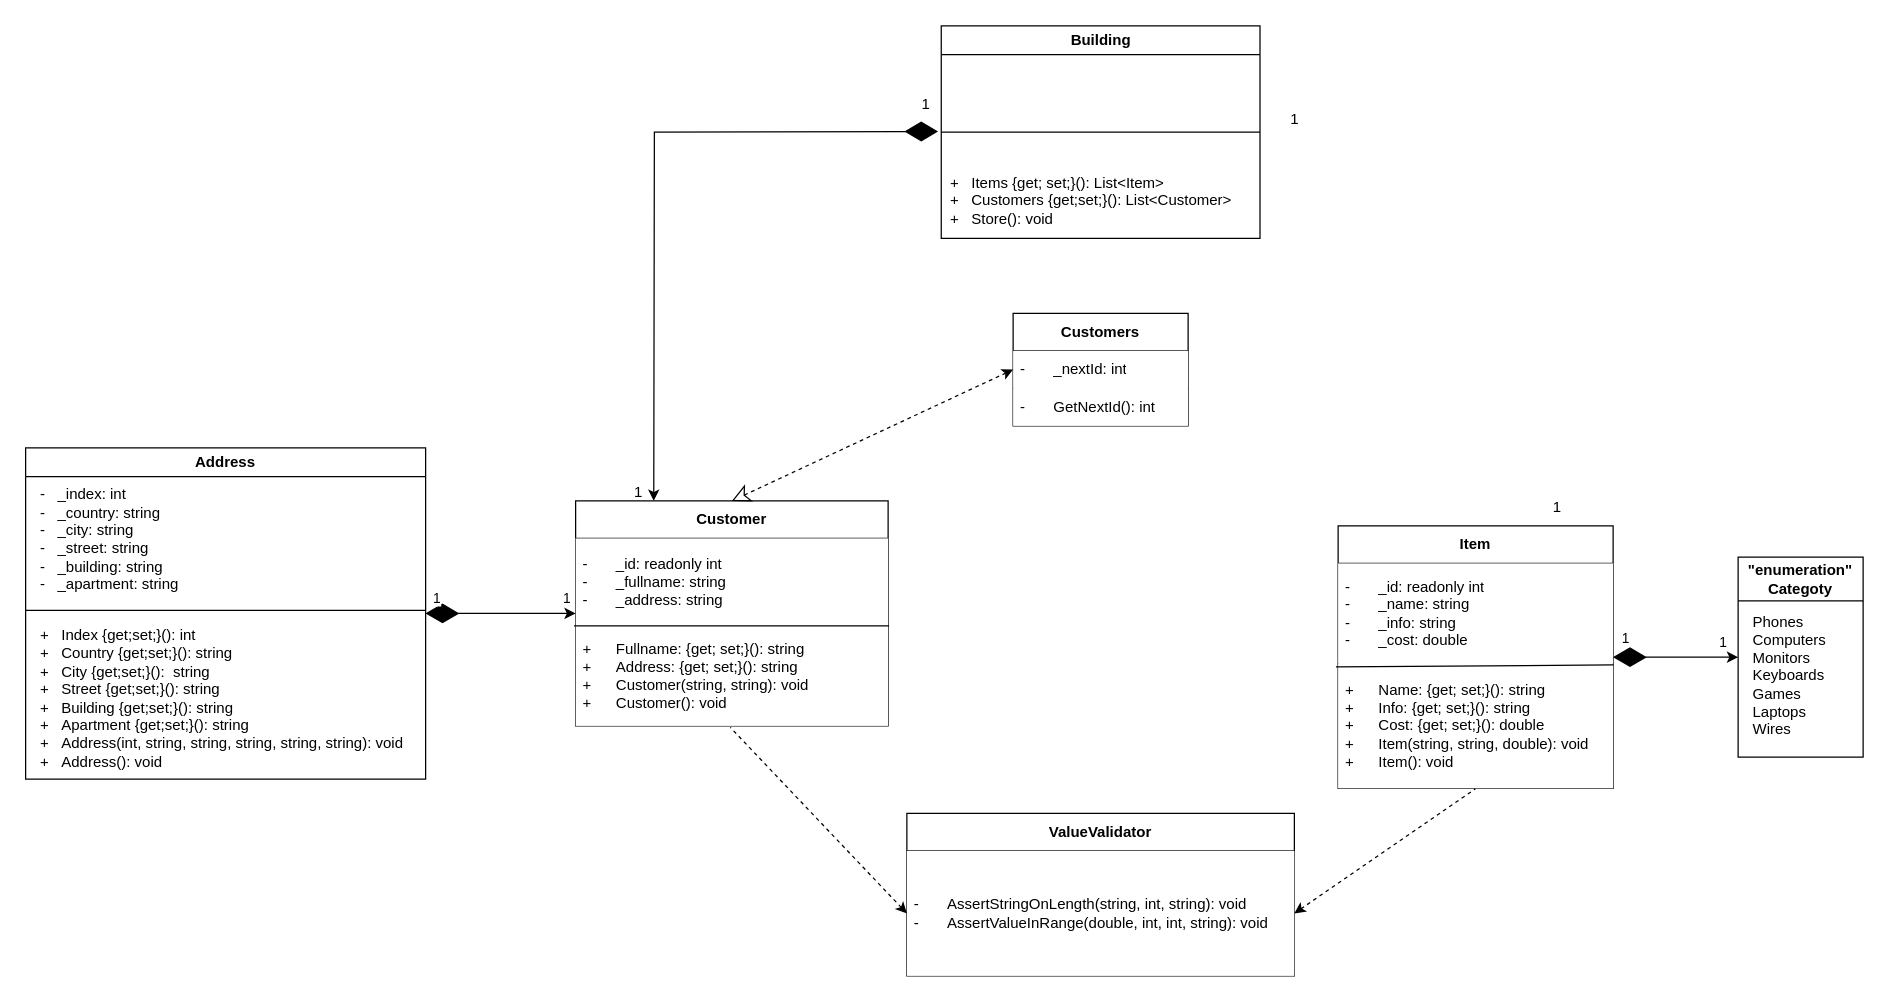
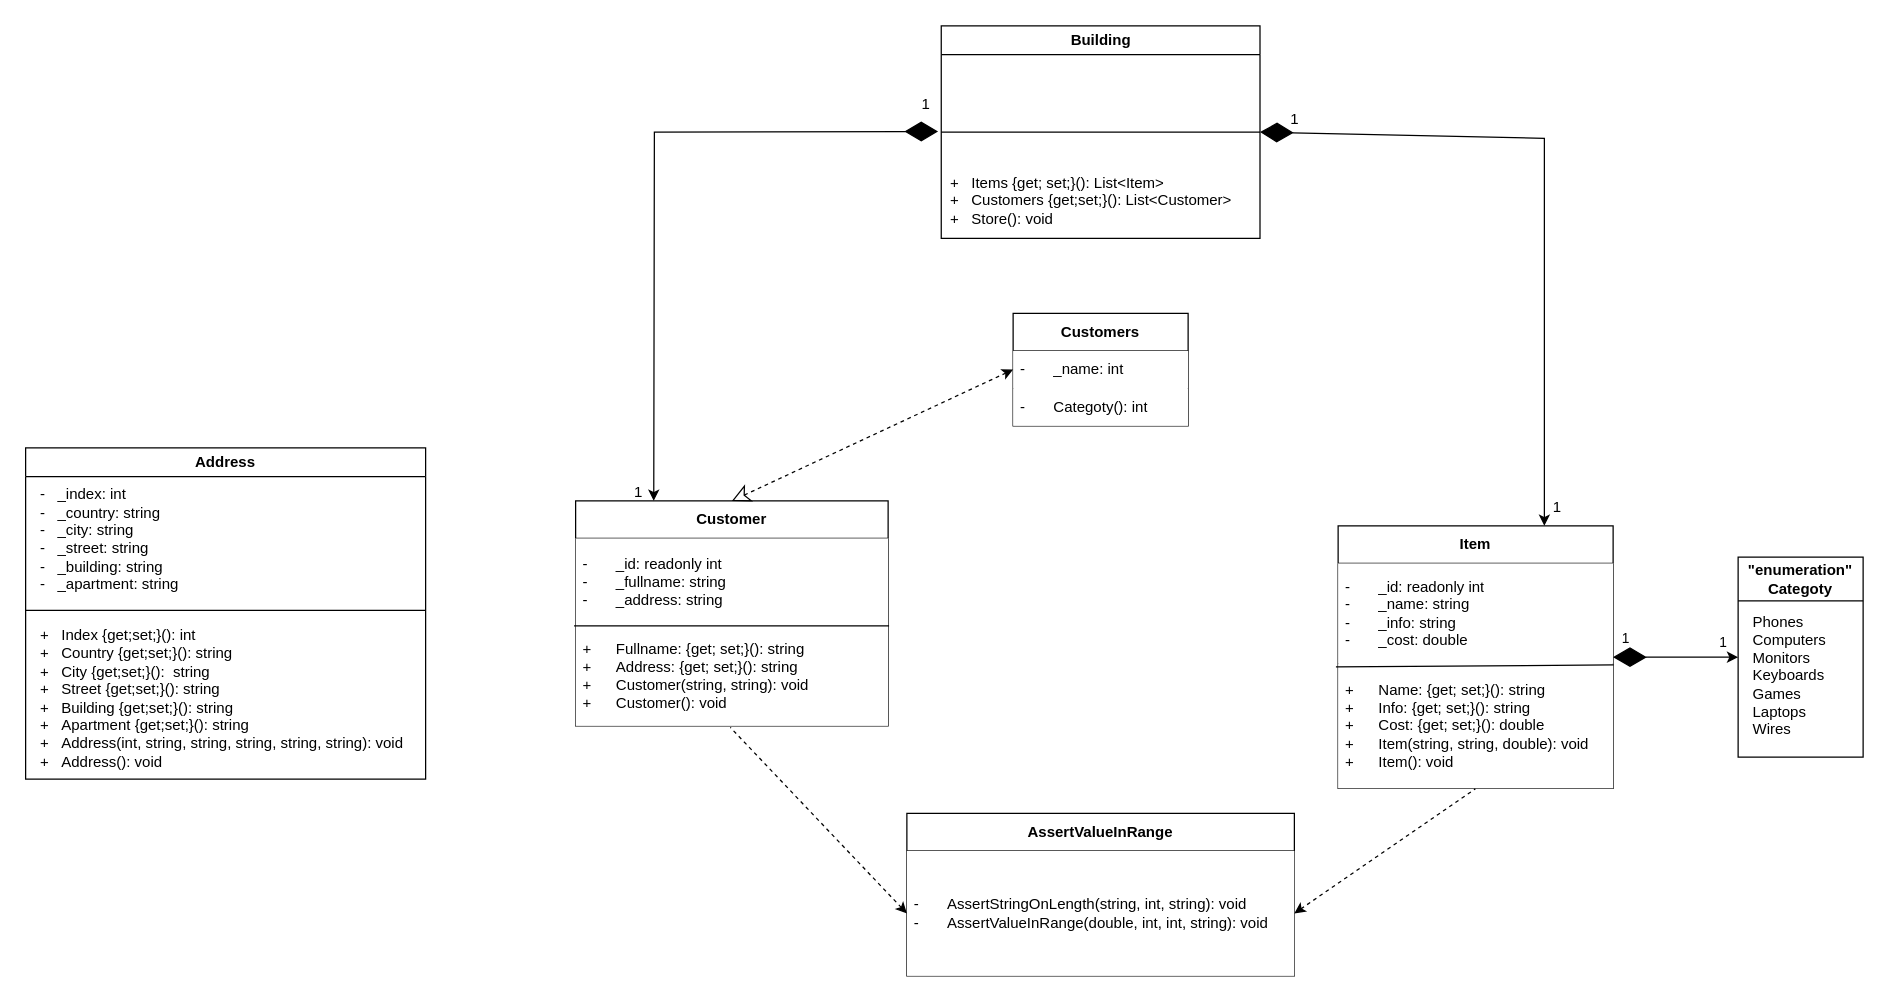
edge "Building" -- "Item": added
node "- _nextId: int": label "- _nextId: int" -> "- _name: int"
node "- GetNextId(): int": label "- GetNextId(): int" -> "- Categoty(): int"
edge "Address" -- "Customer": removed, labels "1", "1"
node "ValueValidator": label "ValueValidator" -> "AssertValueInRange"
